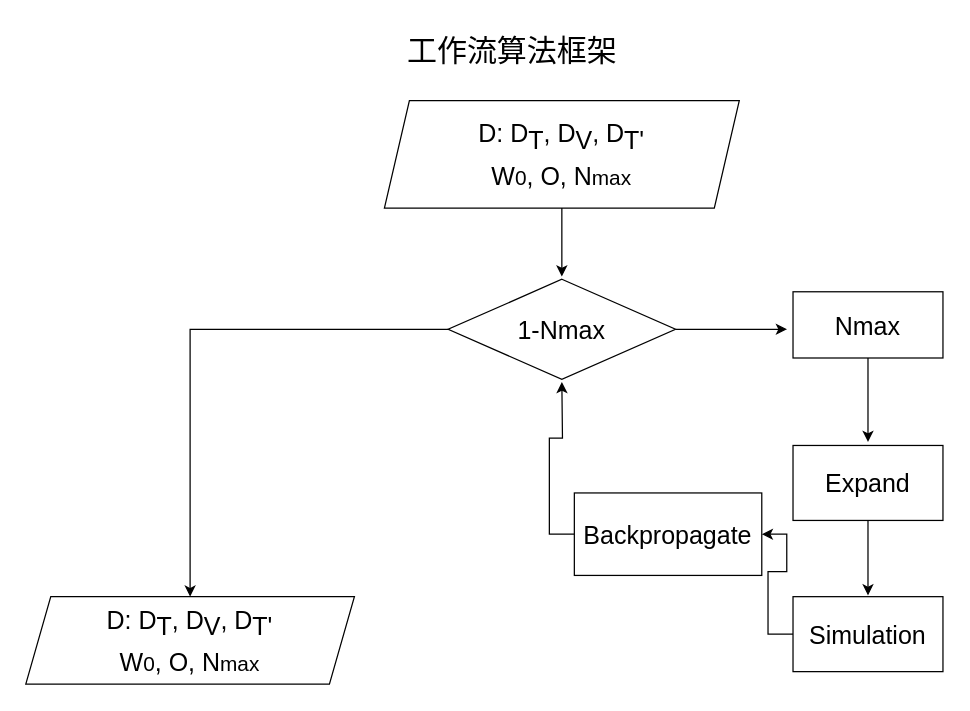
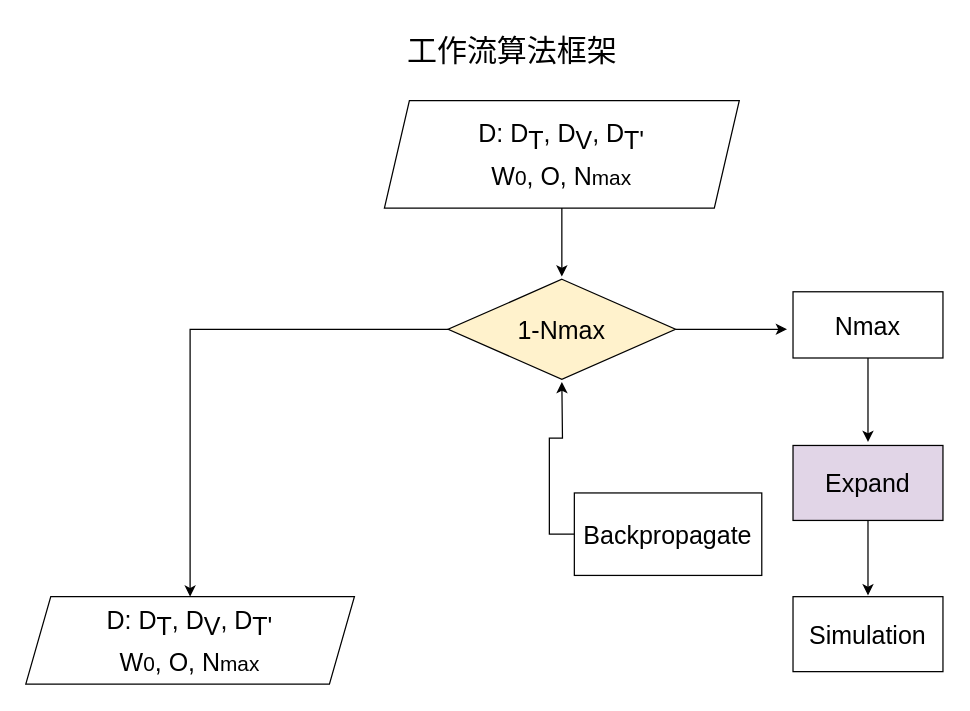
node "1-Nmax": fillcolor #ffffff -> #fff2cc
node "Expand": fillcolor #ffffff -> #e1d5e7
edge "Simulation" -> "Backpropagate": removed
